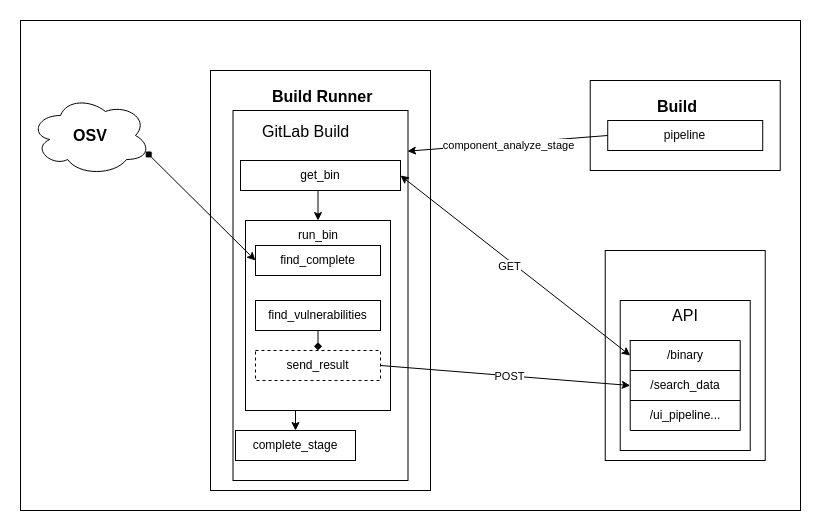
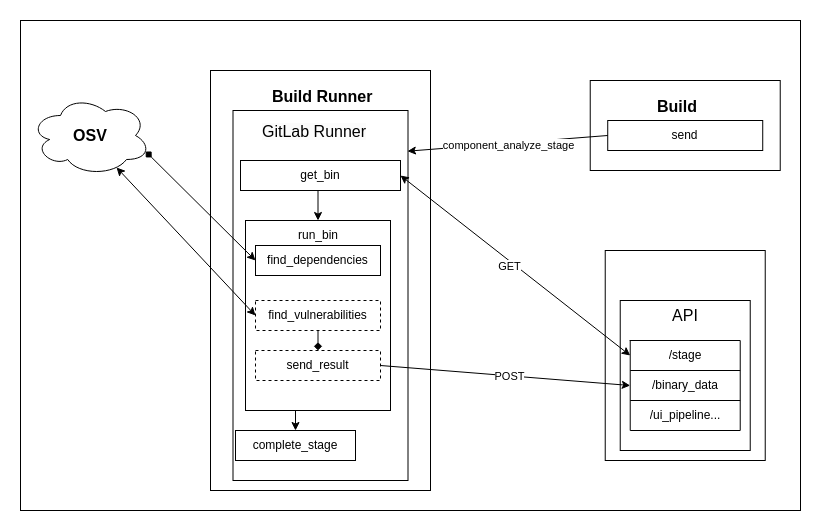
node "GitLab Build": label "GitLab Build" -> "GitLab Runner"
node "pipeline": label "pipeline" -> "send"
edge "OSV" -- "find_vulnerabilities": added
node "find_complete": label "find_complete" -> "find_dependencies"
node "find_vulnerabilities": style solid -> dashed
node "/binary": label "/binary" -> "/stage"
node "/search_data": label "/search_data" -> "/binary_data"
